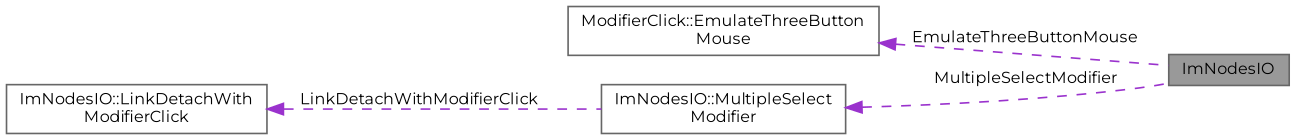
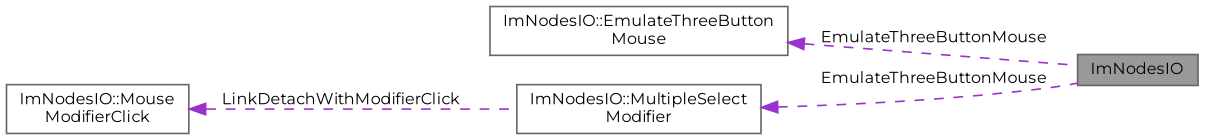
node "ModifierClick::EmulateThreeButton Mouse": label "ModifierClick::EmulateThreeButton Mouse" -> "ImNodesIO::EmulateThreeButton Mouse"
edge "ImNodesIO" -> "ImNodesIO::MultipleSelect Modifier": label " MultipleSelectModifier" -> " EmulateThreeButtonMouse"
node "ImNodesIO::LinkDetachWith ModifierClick": label "ImNodesIO::LinkDetachWith ModifierClick" -> "ImNodesIO::Mouse ModifierClick"
